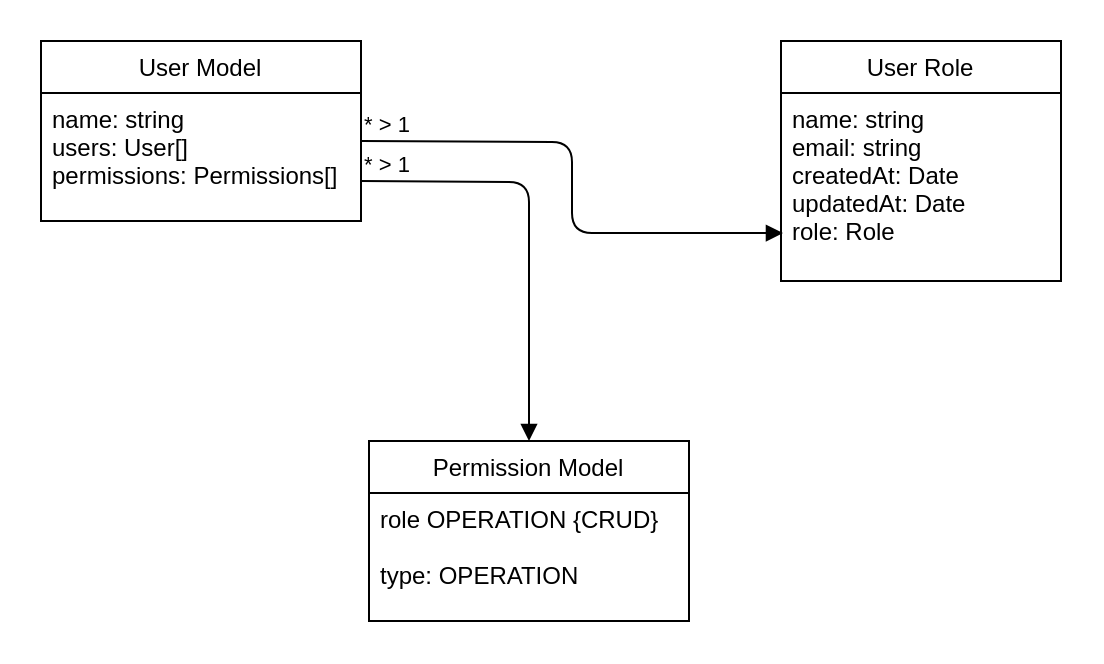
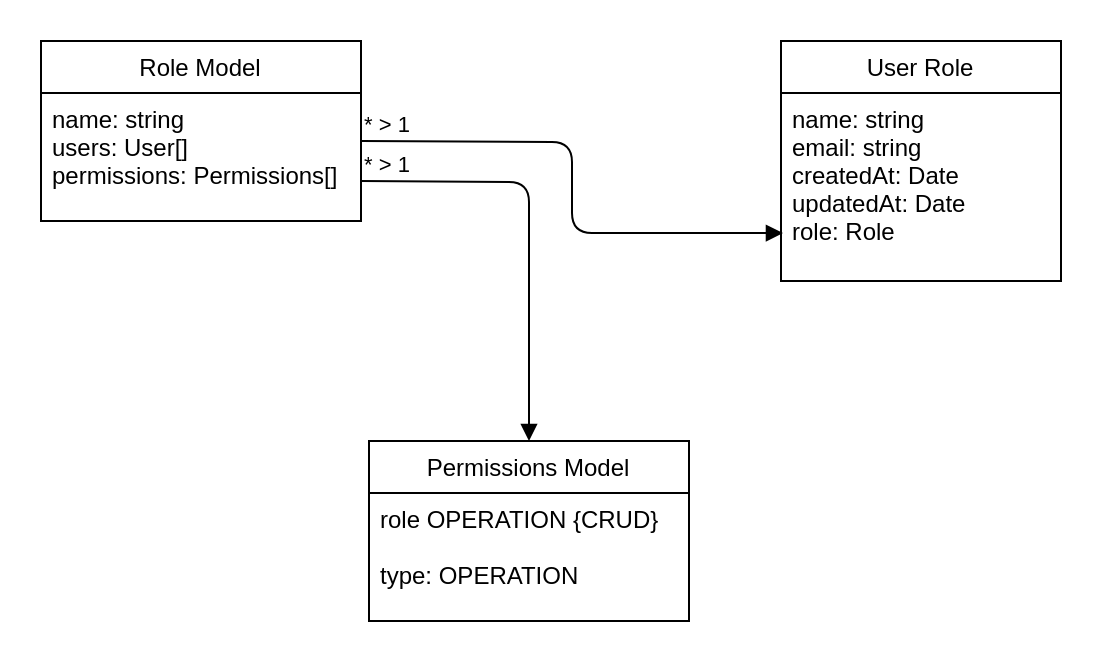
node "User Model": label "User Model" -> "Role Model"
node "Permission Model": label "Permission Model" -> "Permissions Model"
